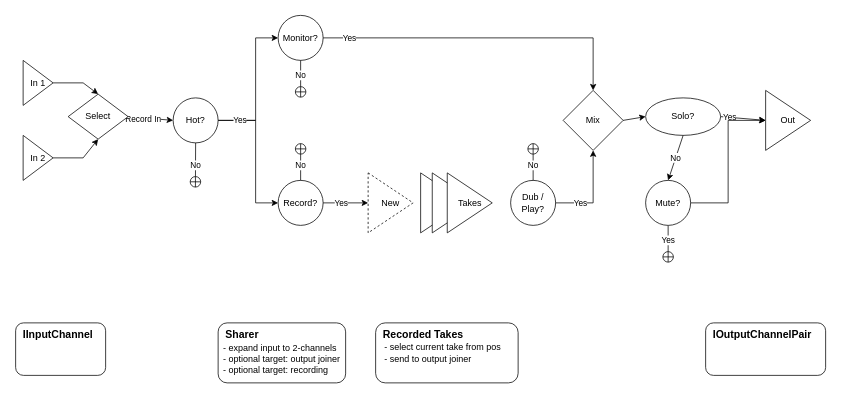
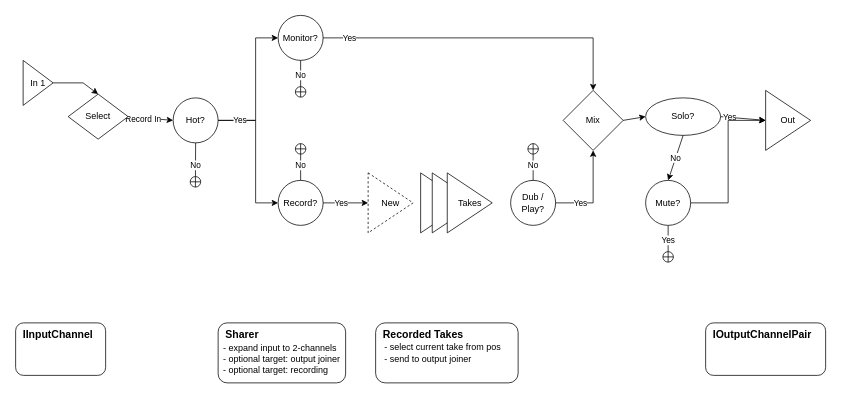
edge "In 2" -> "Select": removed
node "In 2": removed
